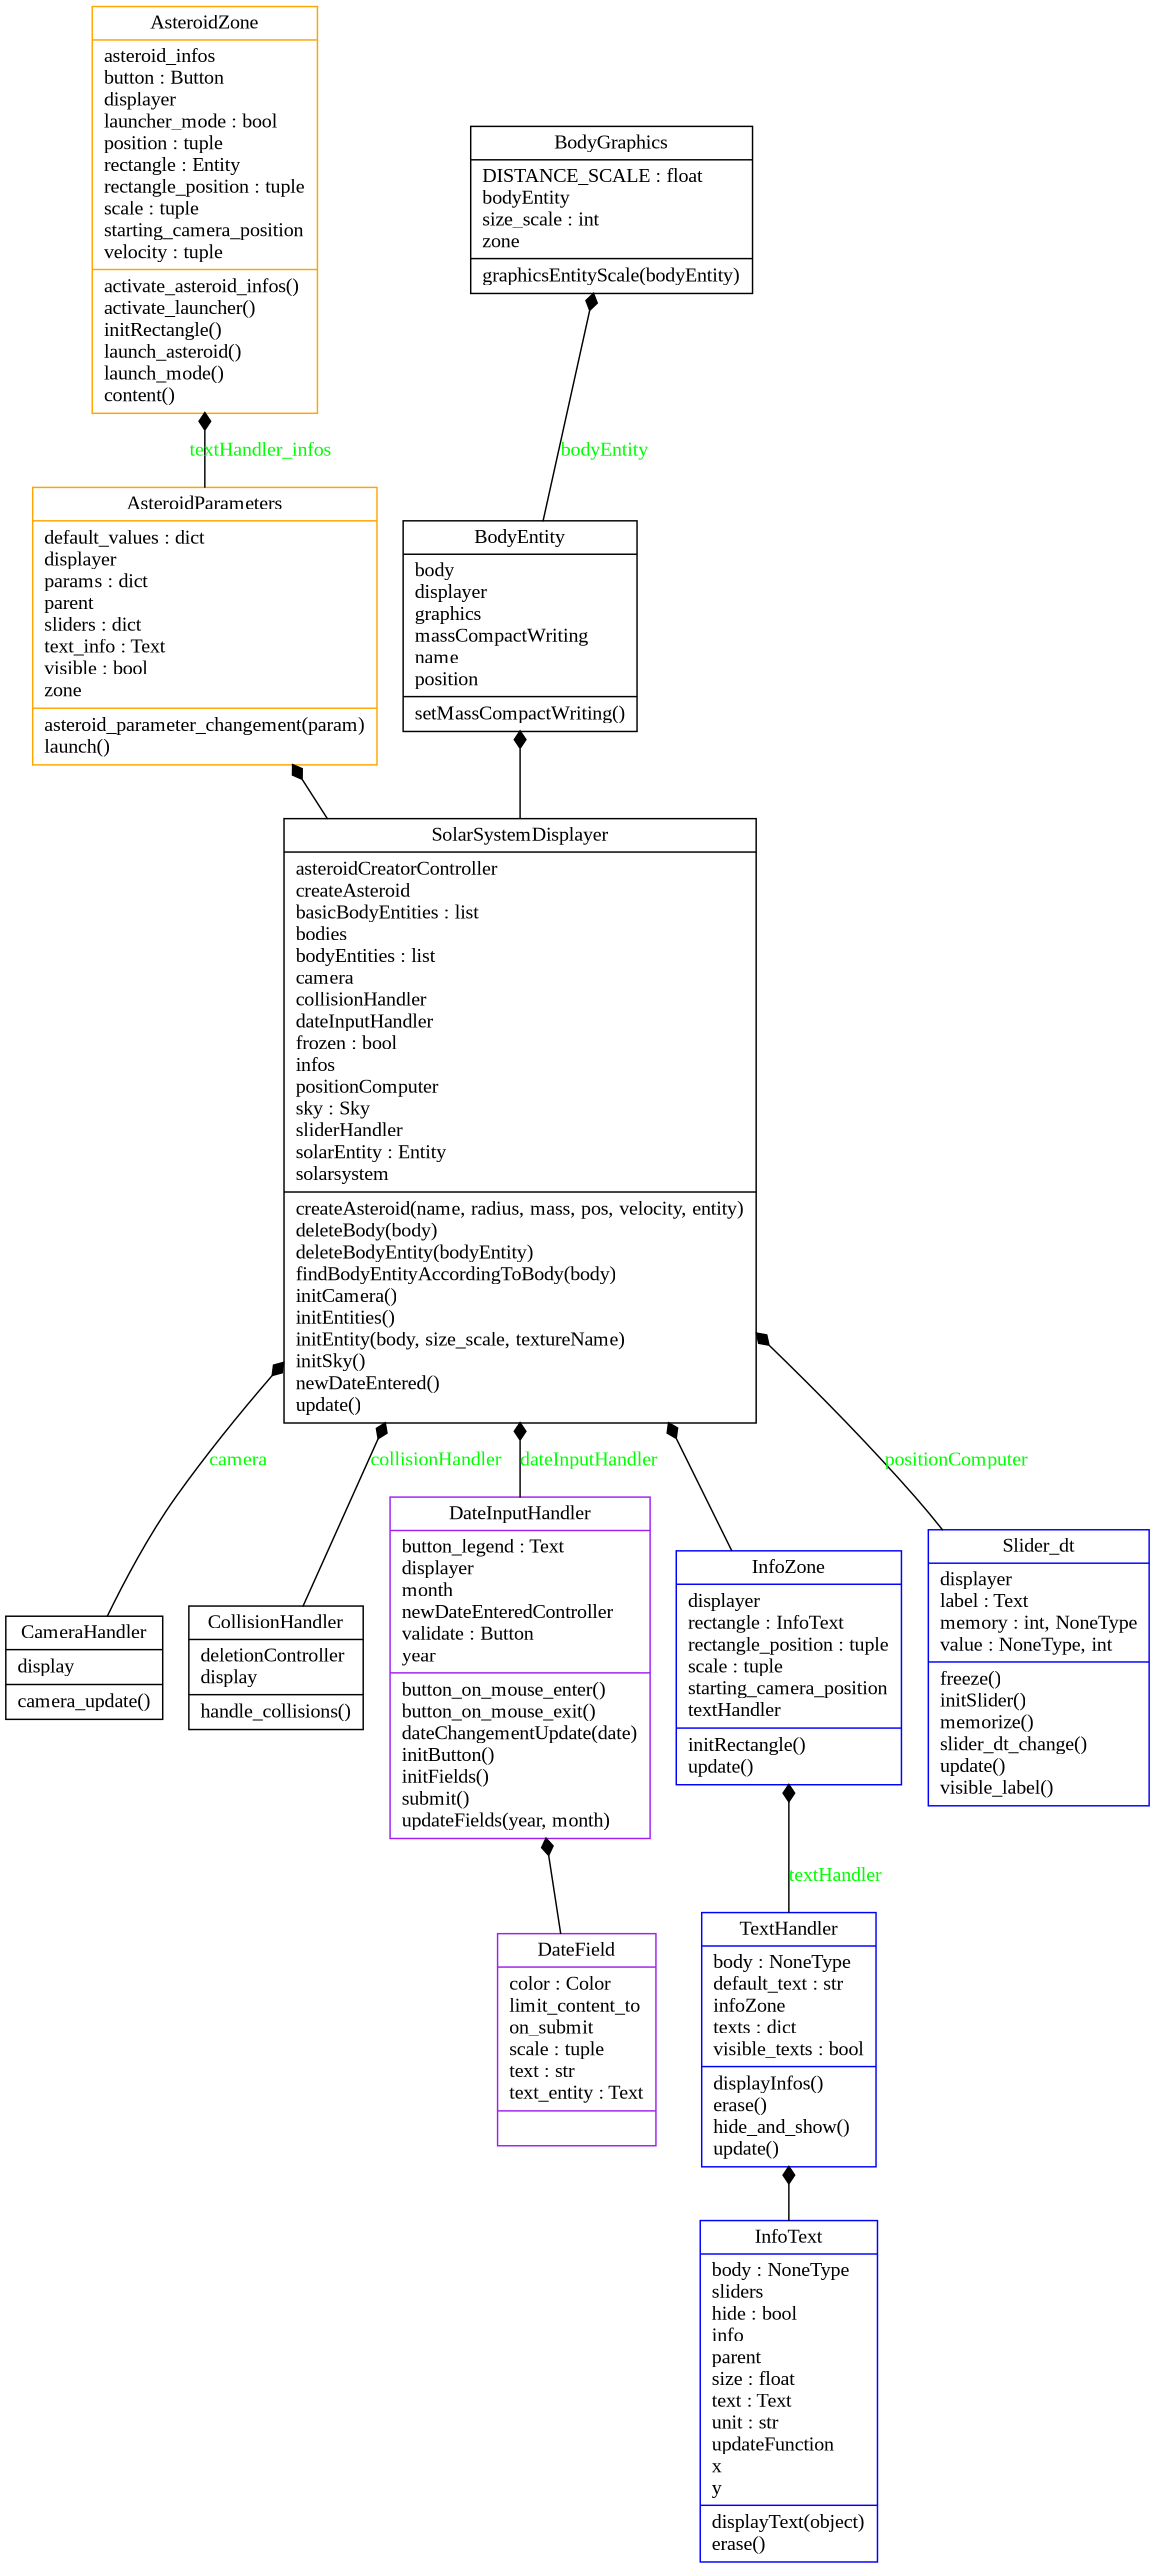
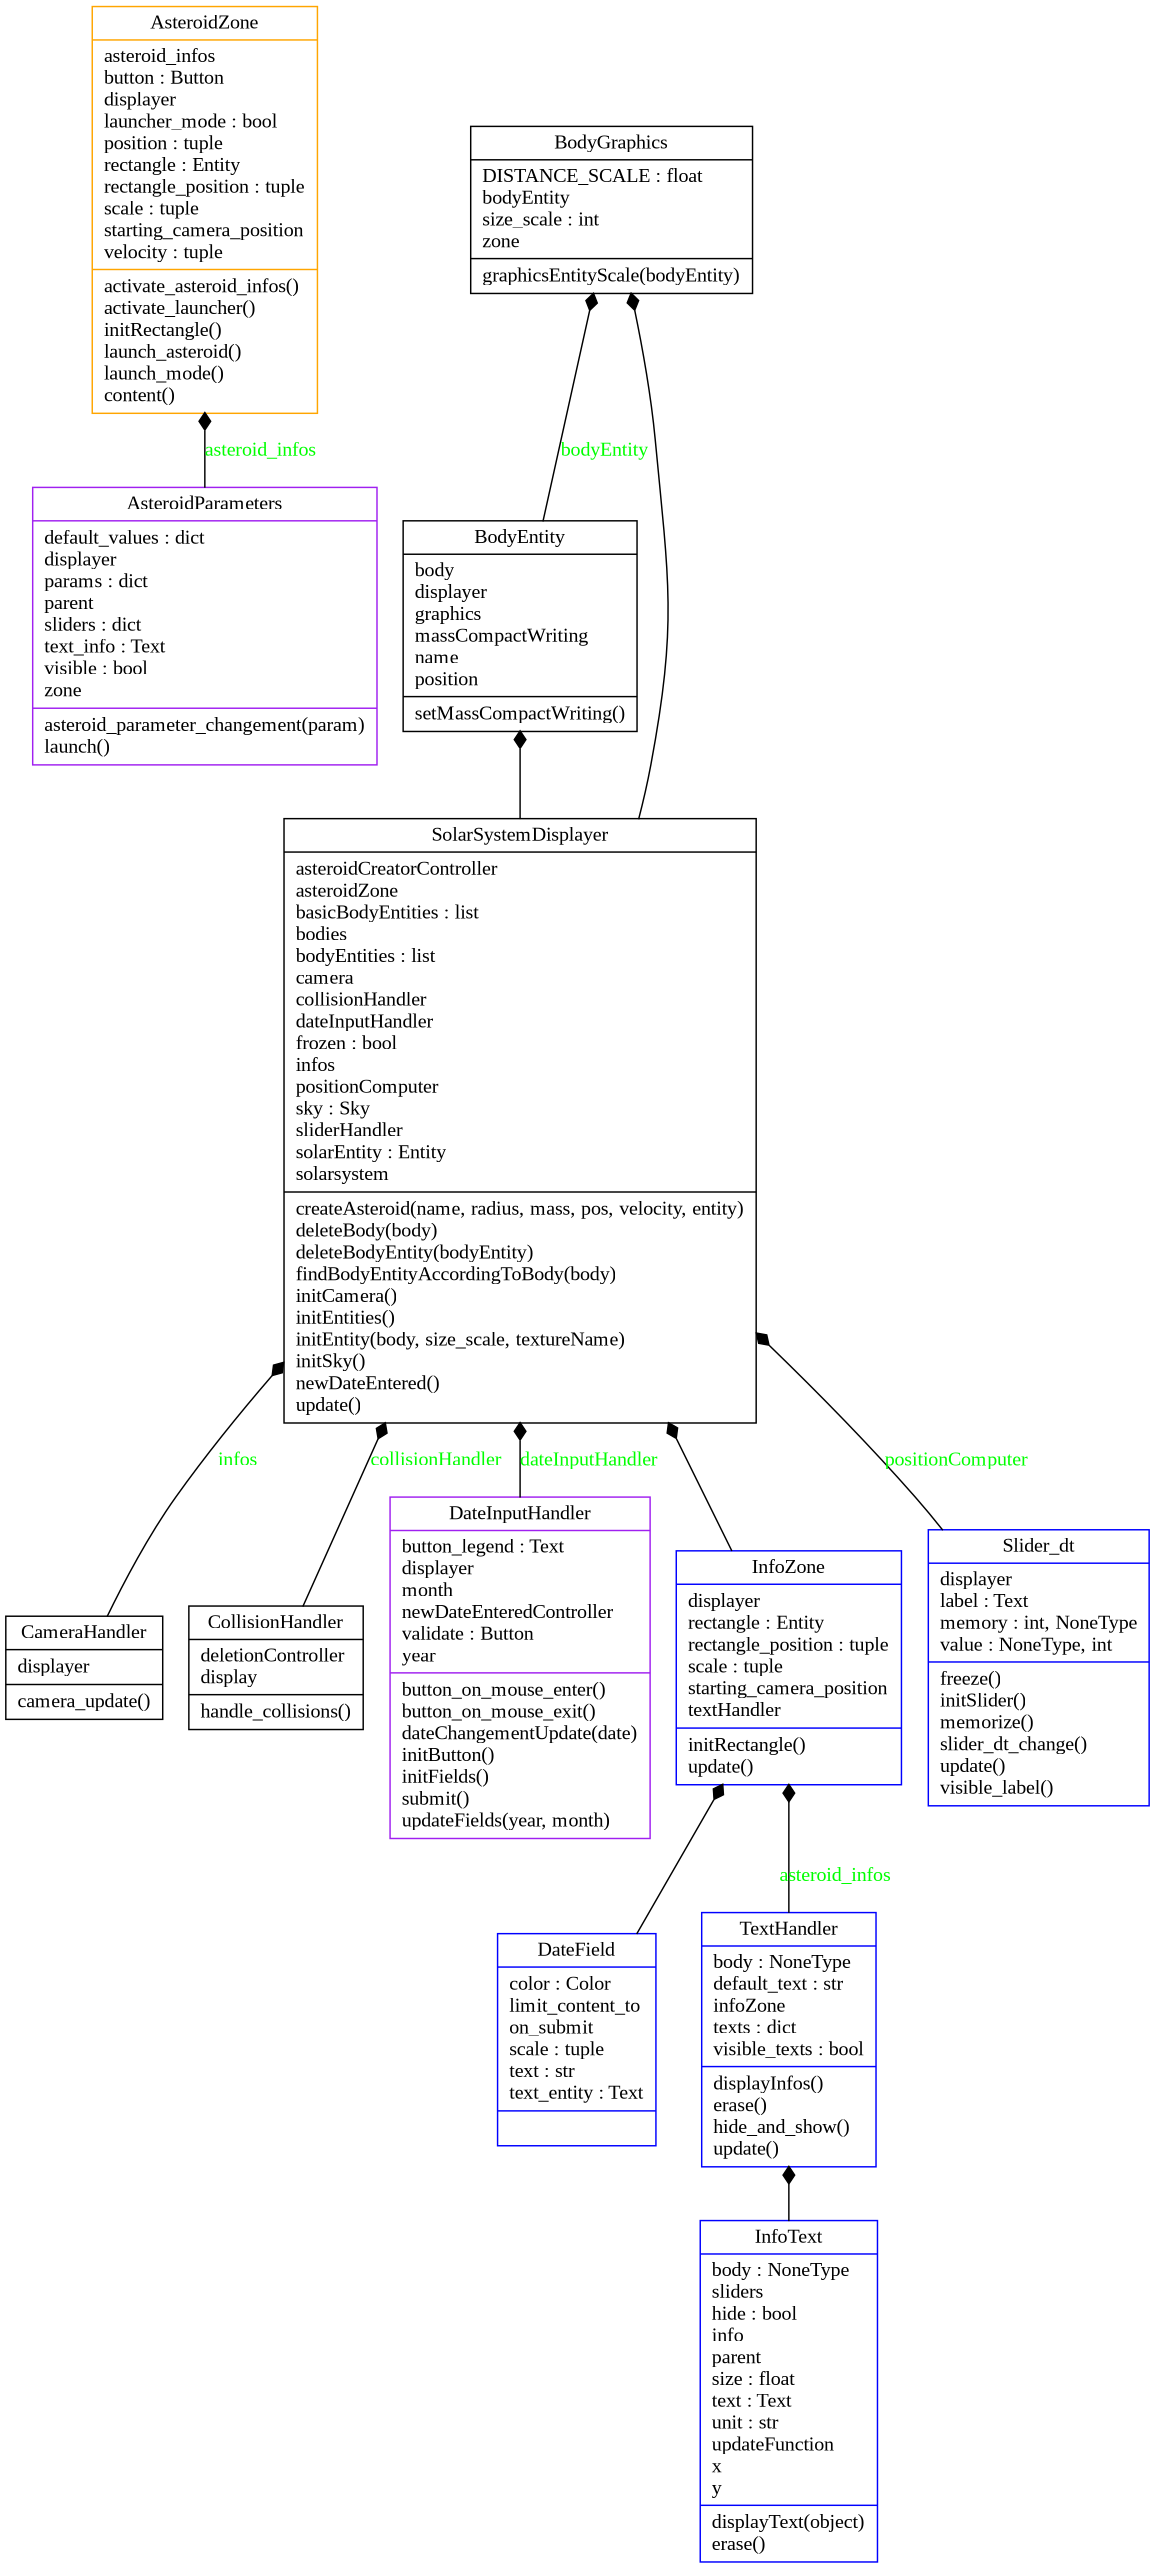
edge "AsteroidParameters" -> "AsteroidZone": label "textHandler_infos" -> "asteroid_infos"
node "AsteroidParameters": color orange -> purple
edge "SolarSystemDisplayer" -> "AsteroidParameters": now "SolarSystemDisplayer" -> "BodyGraphics"
node "SolarSystemDisplayer": text "createAsteroid" -> "asteroidZone"
edge "CameraHandler" -> "SolarSystemDisplayer": label "camera" -> "infos"
node "InfoZone": text "rectangle : InfoText" -> "rectangle : Entity"
node "CameraHandler": text "display" -> "displayer"
edge "TextHandler" -> "InfoZone": label "textHandler" -> "asteroid_infos"
edge "DateField" -> "DateInputHandler": now "DateField" -> "InfoZone"
node "DateField": color purple -> blue
